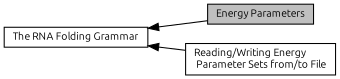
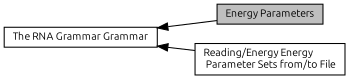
node "The RNA Folding Grammar": label "The RNA Folding Grammar" -> "The RNA Grammar Grammar"
node "Reading/Writing Energy Parameter Sets from/to File": label "Reading/Writing Energy Parameter Sets from/to File" -> "Reading/Energy Energy Parameter Sets from/to File"
